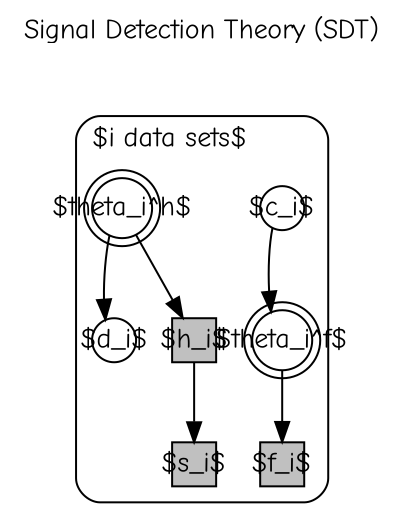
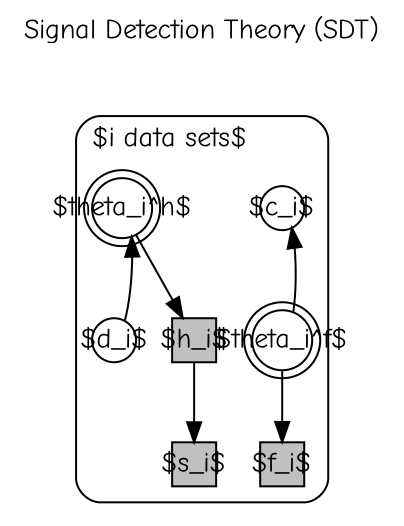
edge "$c_i$" -> "$theta_i^f$": reversed
edge "$theta_i^h$" -> "$d_i$": reversed
